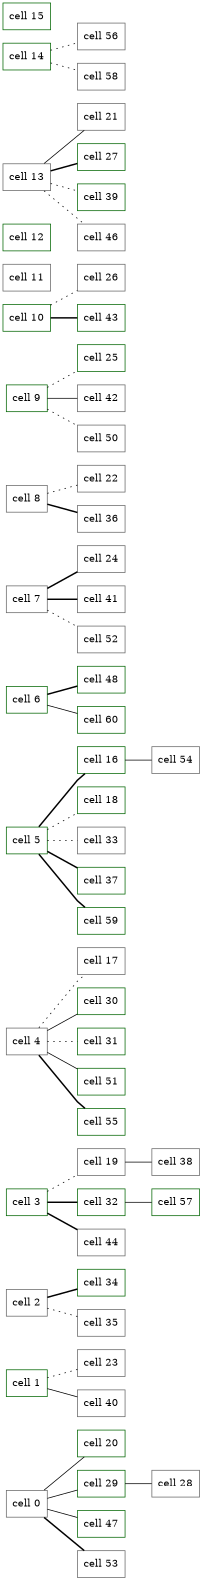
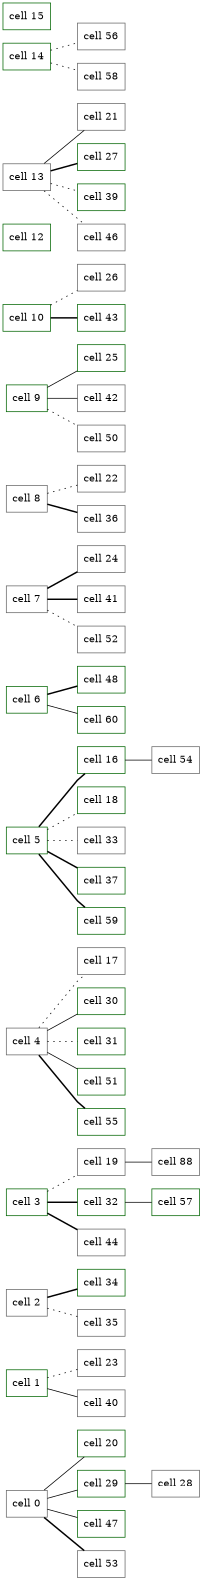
node "cell 11": removed
edge "cell 25" -- "cell 9": style dotted -> solid
node "cell 38": label "cell 38" -> "cell 88"
